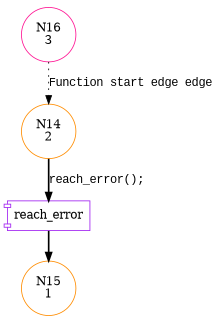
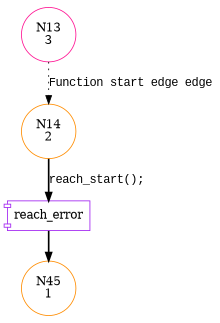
node "N16 3": label "N16 3" -> "N13 3"
edge "N14 2" -> "reach_error": label "reach_error();" -> "reach_start();"
node "N15 1": label "N15 1" -> "N45 1"
